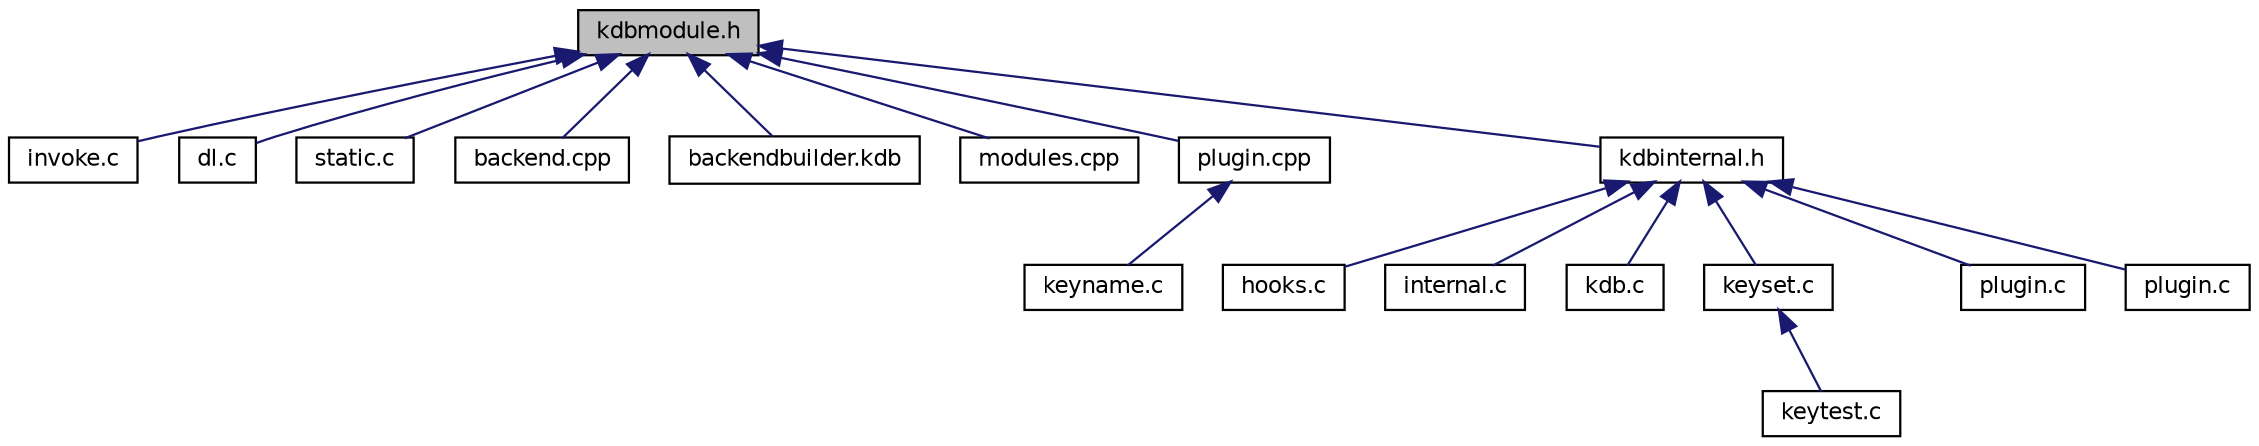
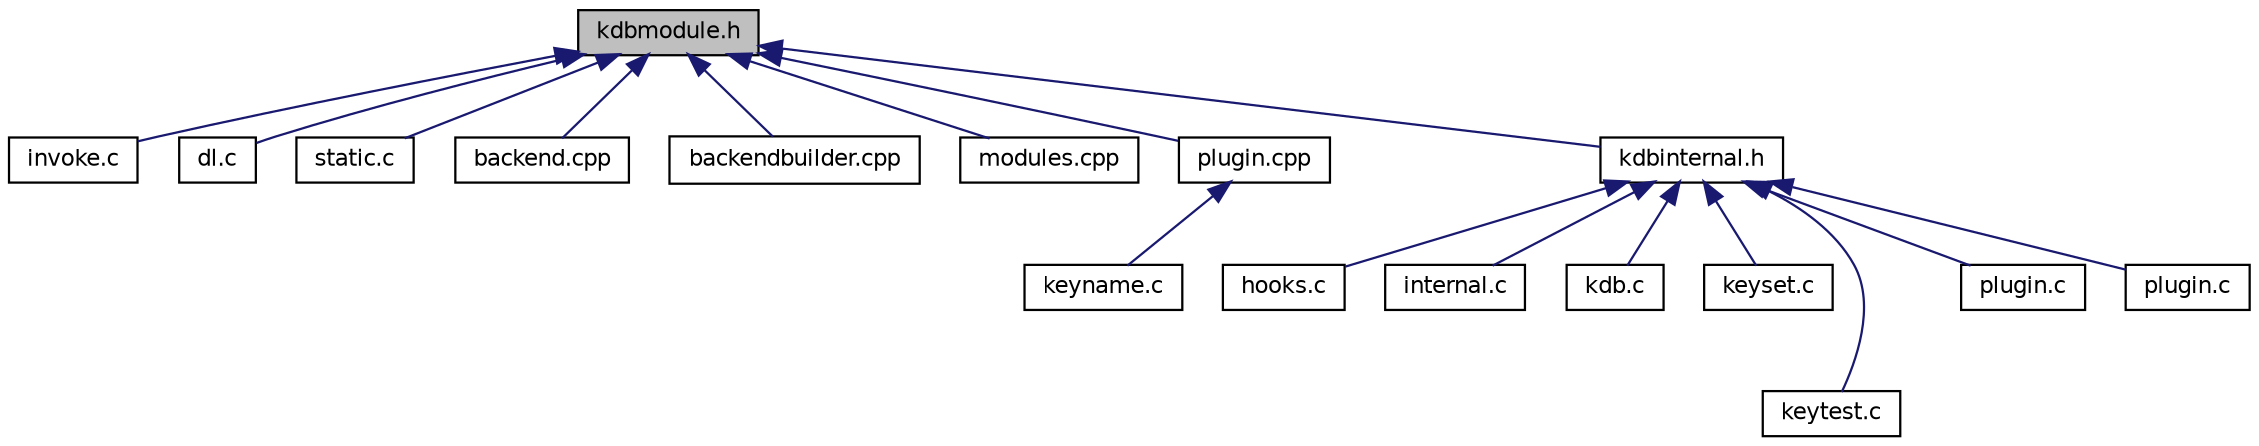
node "backendbuilder.kdb": label "backendbuilder.kdb" -> "backendbuilder.cpp"
edge "keytest.c" -> "keyset.c": now "keytest.c" -> "kdbinternal.h"
